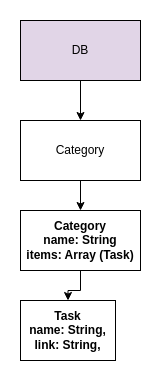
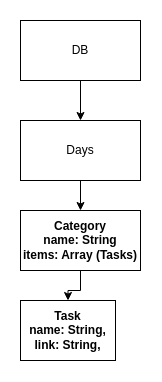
node "DB": fillcolor #e1d5e7 -> #ffffff
node "Category": label "Category" -> "Days"
node "Category name: String items: Array (Task)": label "Category name: String items: Array (Task)" -> "Category name: String items: Array (Tasks)"
